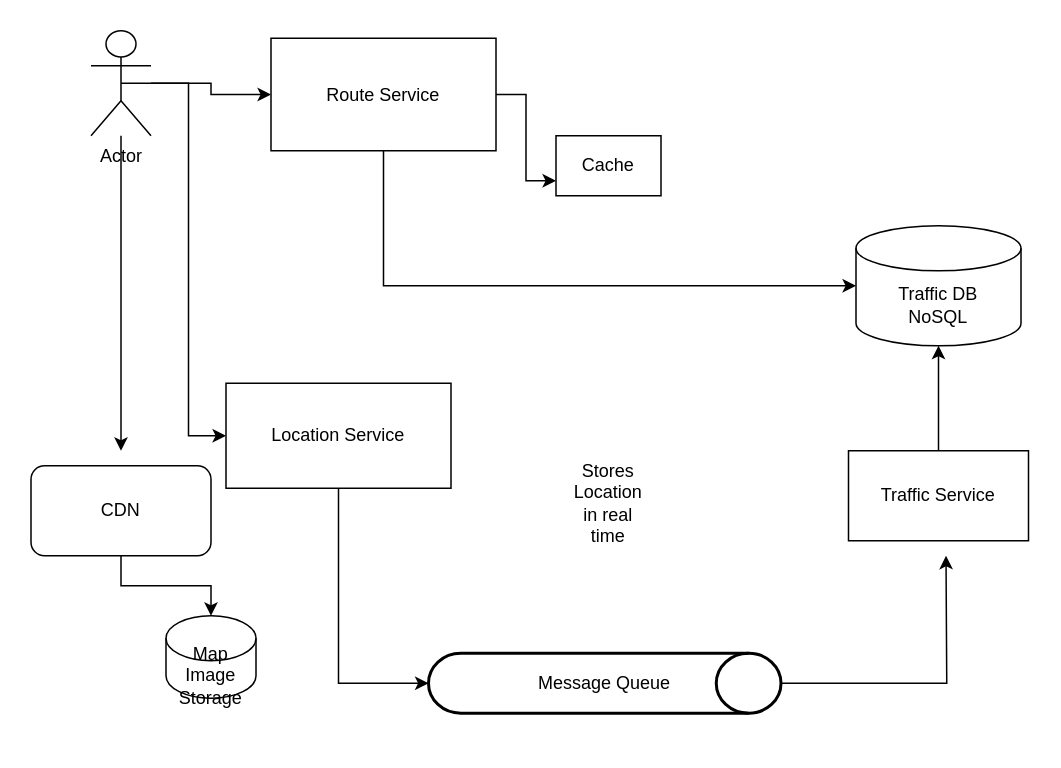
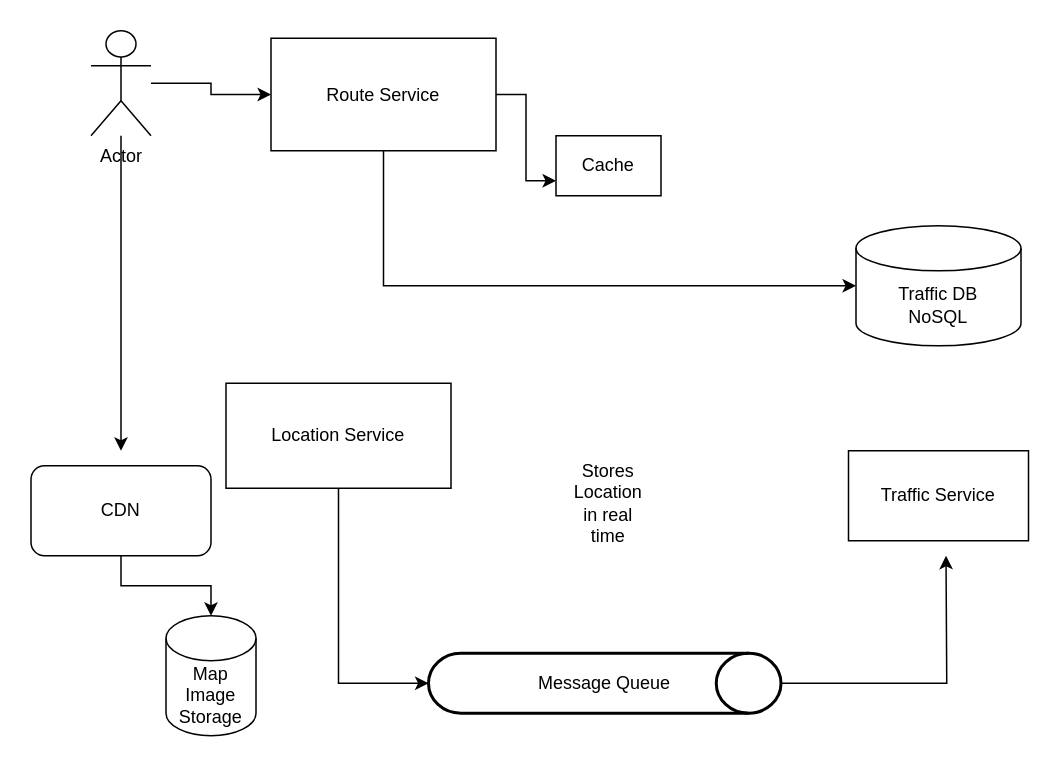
edge "Actor" -> "Location Service": removed
edge "Traffic Service" -> "Traffic DB NoSQL": removed
node "Map Image Storage": size 90x83 -> 90x120
